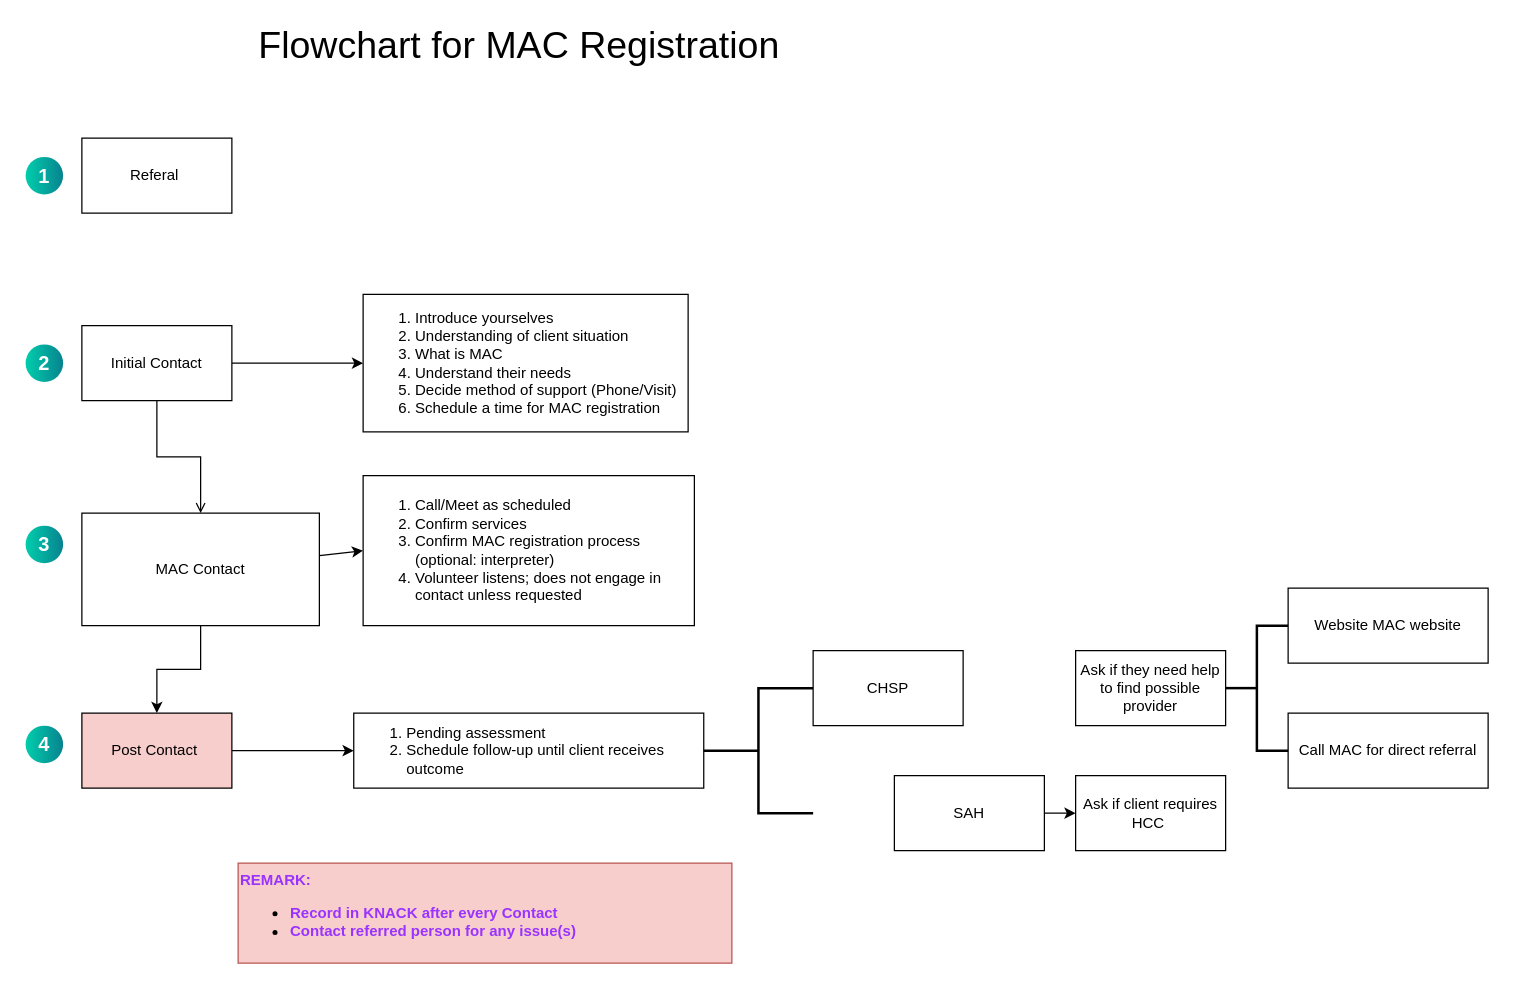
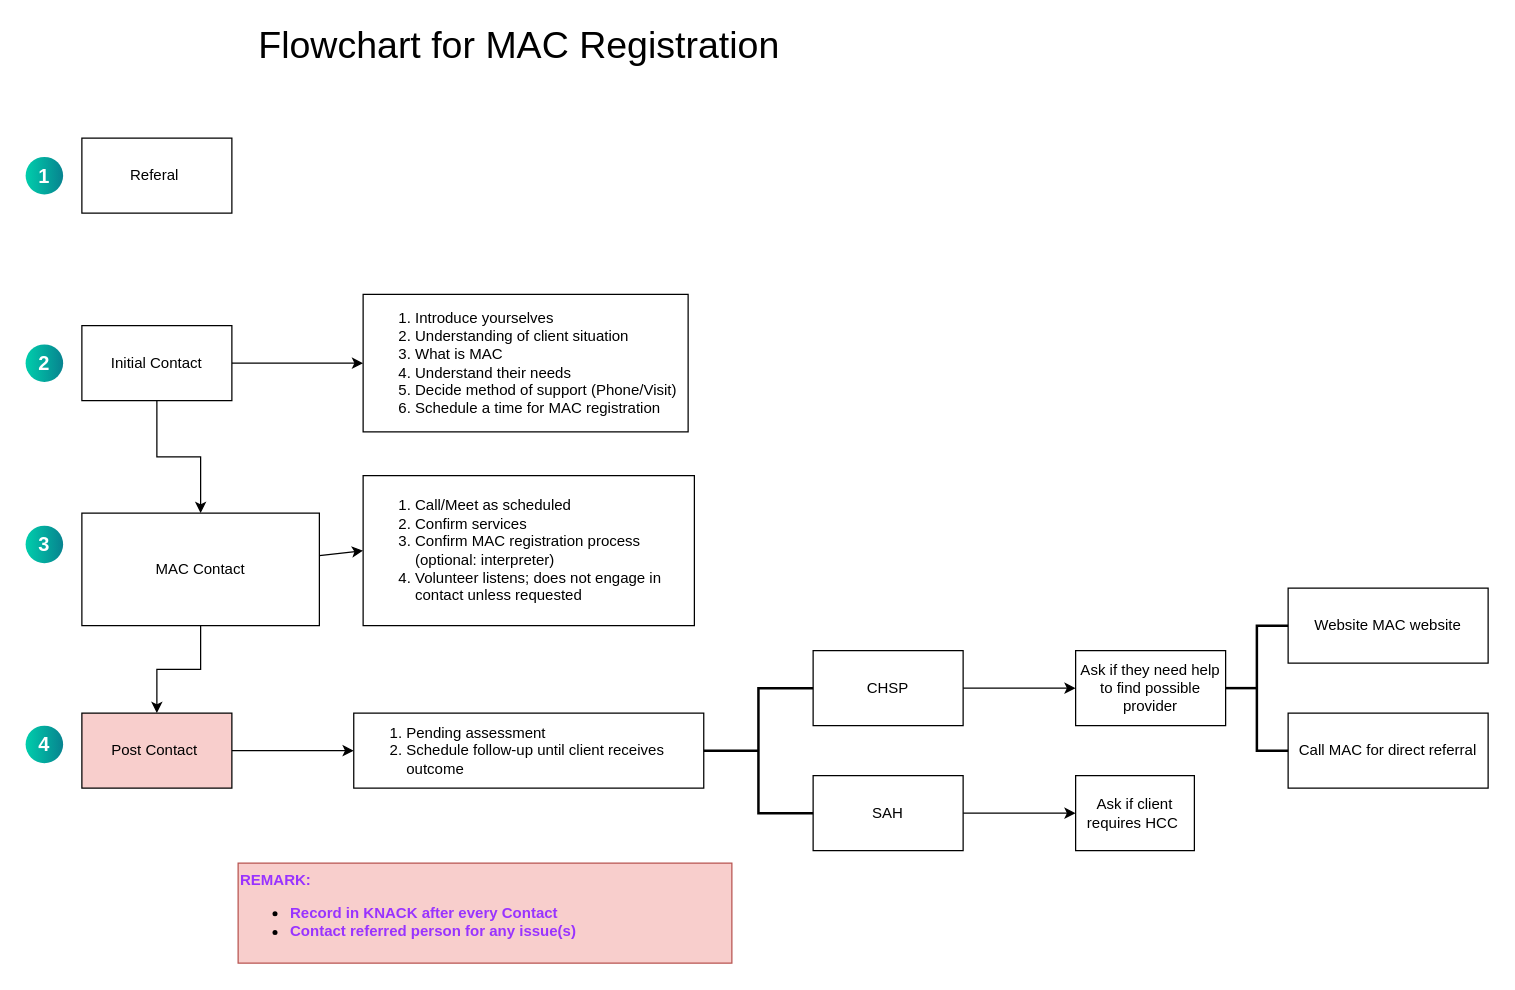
edge "Initial Contact" -> "MAC Contact": arrowhead open -> classic
edge "CHSP" -> "Ask if they need help to find possible provider": added
node "SAH": moved (969, 813) -> (888, 813)
node "Ask if client requires HCC": size 150x75 -> 119x75
